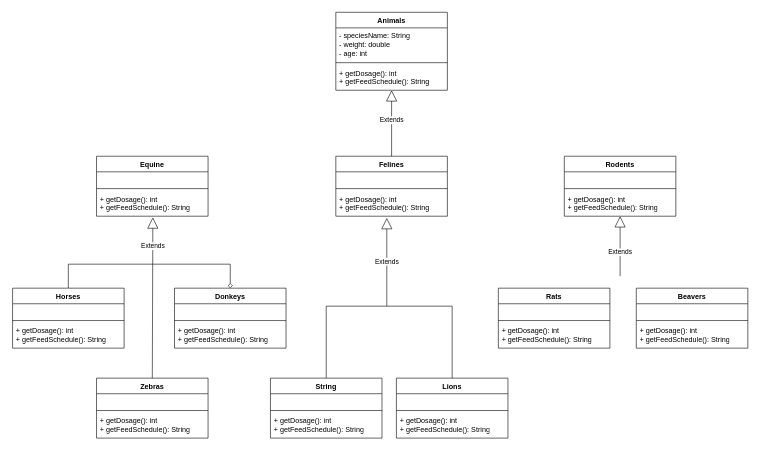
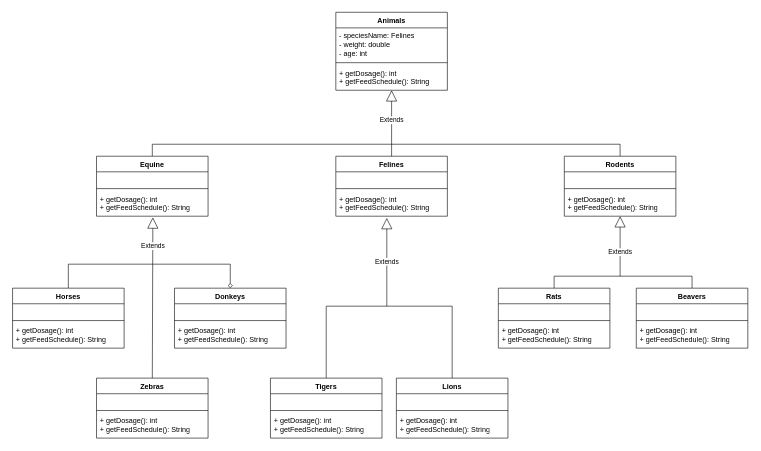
node "- speciesName: String - weight: double - age: int": label "- speciesName: String - weight: double - age: int" -> "- speciesName: Felines - weight: double - age: int"
edge "Equine" -- "Rodents": added
edge "Rats" -- "Beavers": added
node "String": label "String" -> "Tigers"
